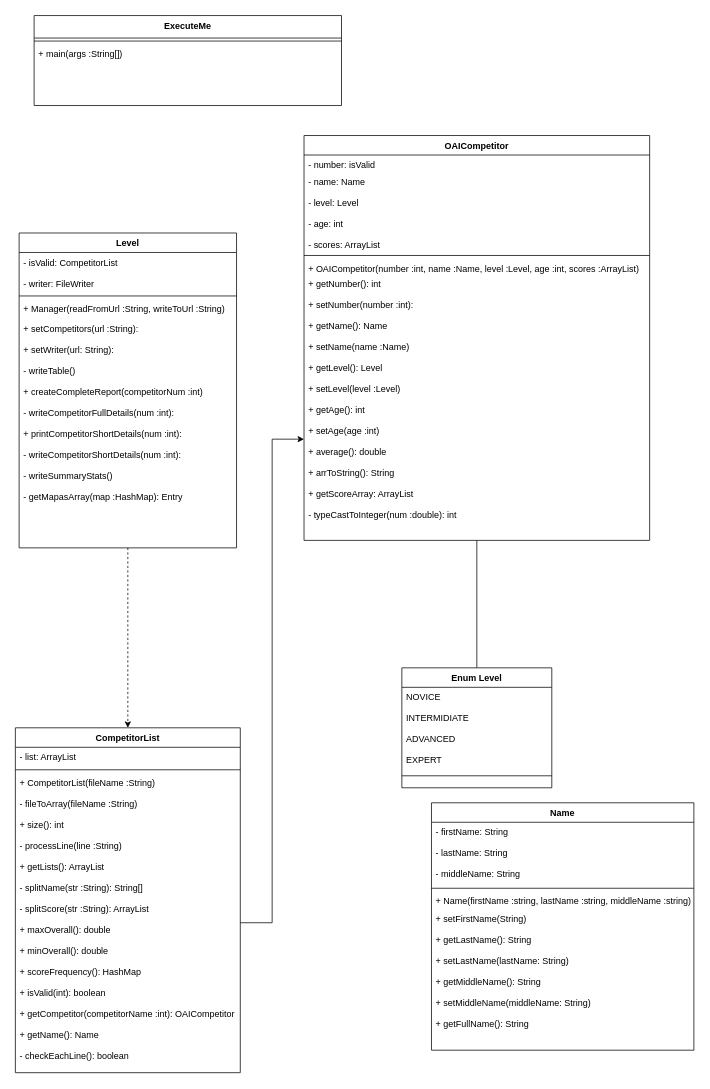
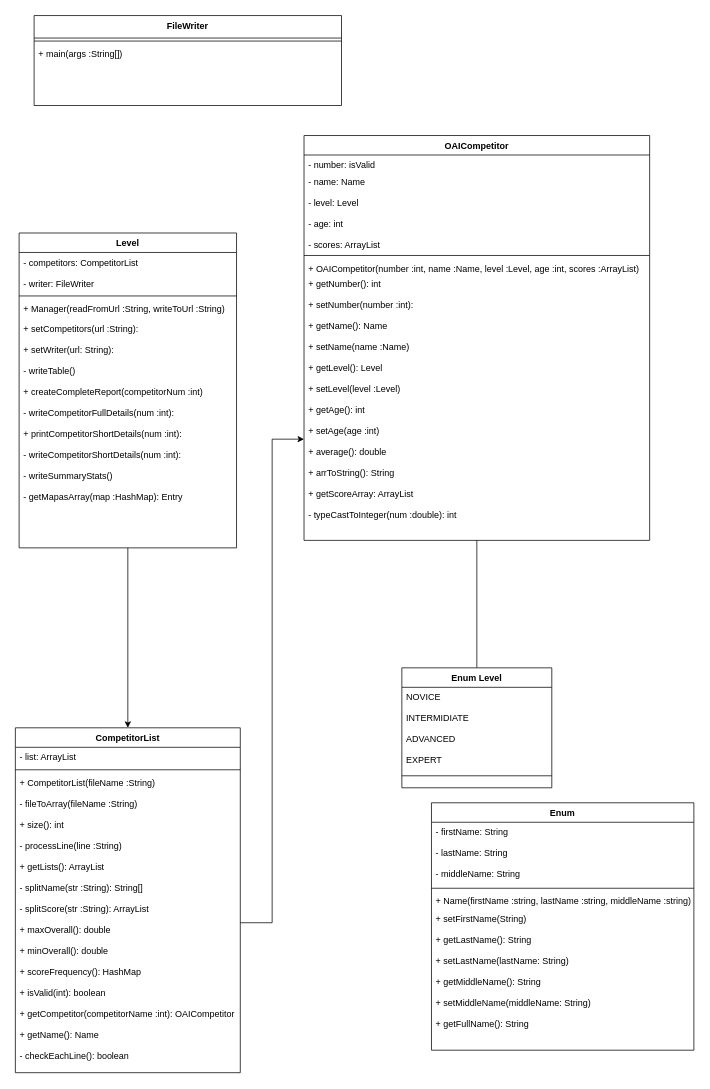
node "ExecuteMe": label "ExecuteMe" -> "FileWriter"
node "- isValid: CompetitorList - writer: FileWriter": label "- isValid: CompetitorList - writer: FileWriter" -> "- competitors: CompetitorList - writer: FileWriter"
edge "Level" -> "CompetitorList": style dashed -> solid
node "Name": label "Name" -> "Enum"
